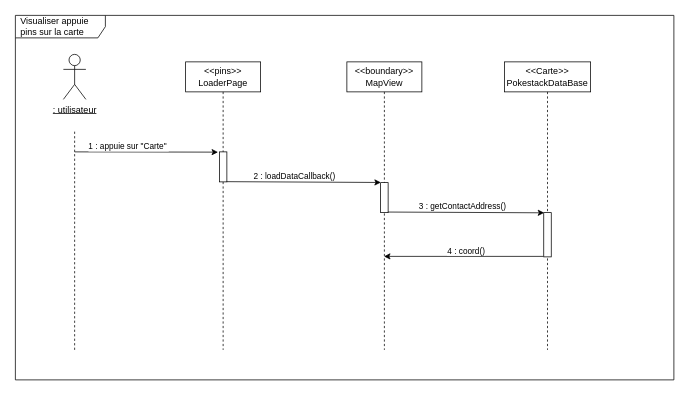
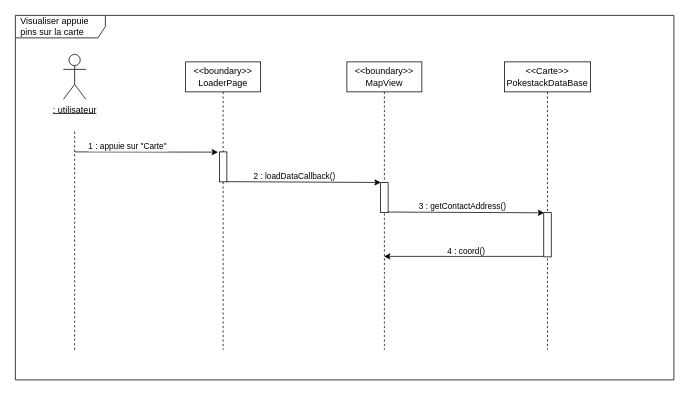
node "<<pins>> LoaderPage": label "<<pins>> LoaderPage" -> "<<boundary>> LoaderPage"
